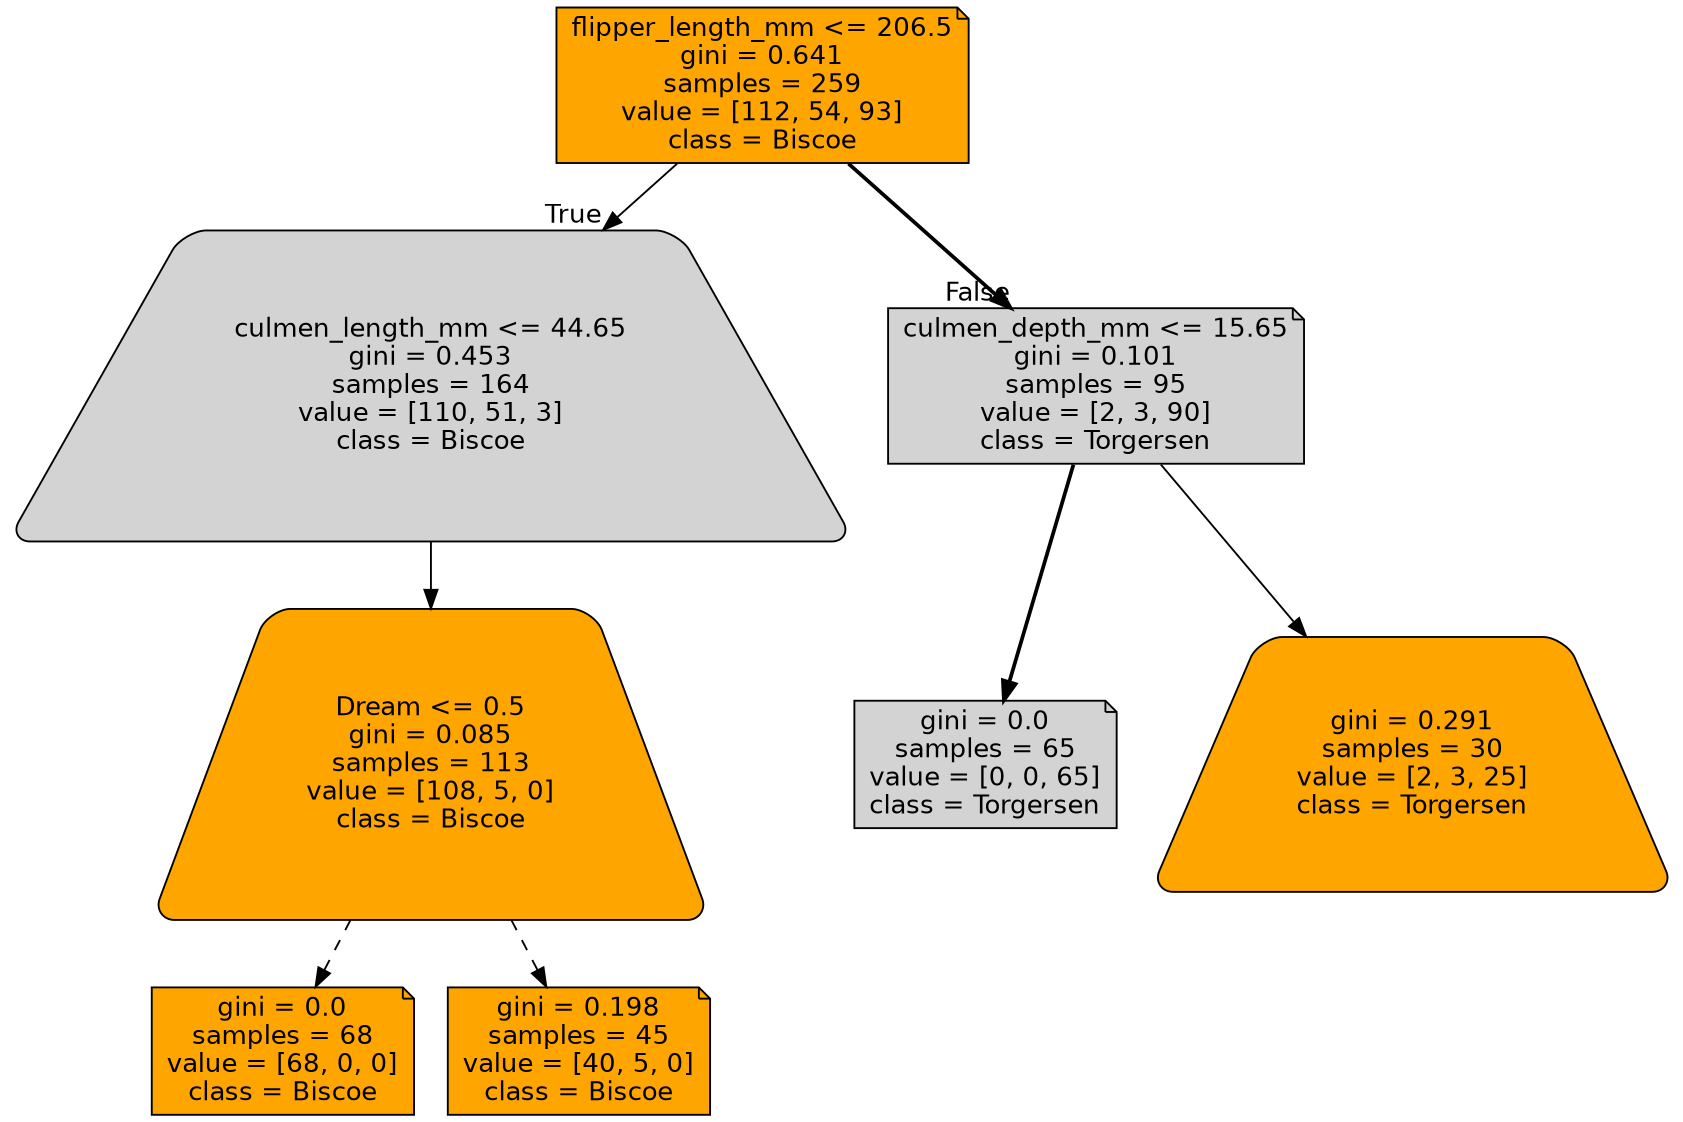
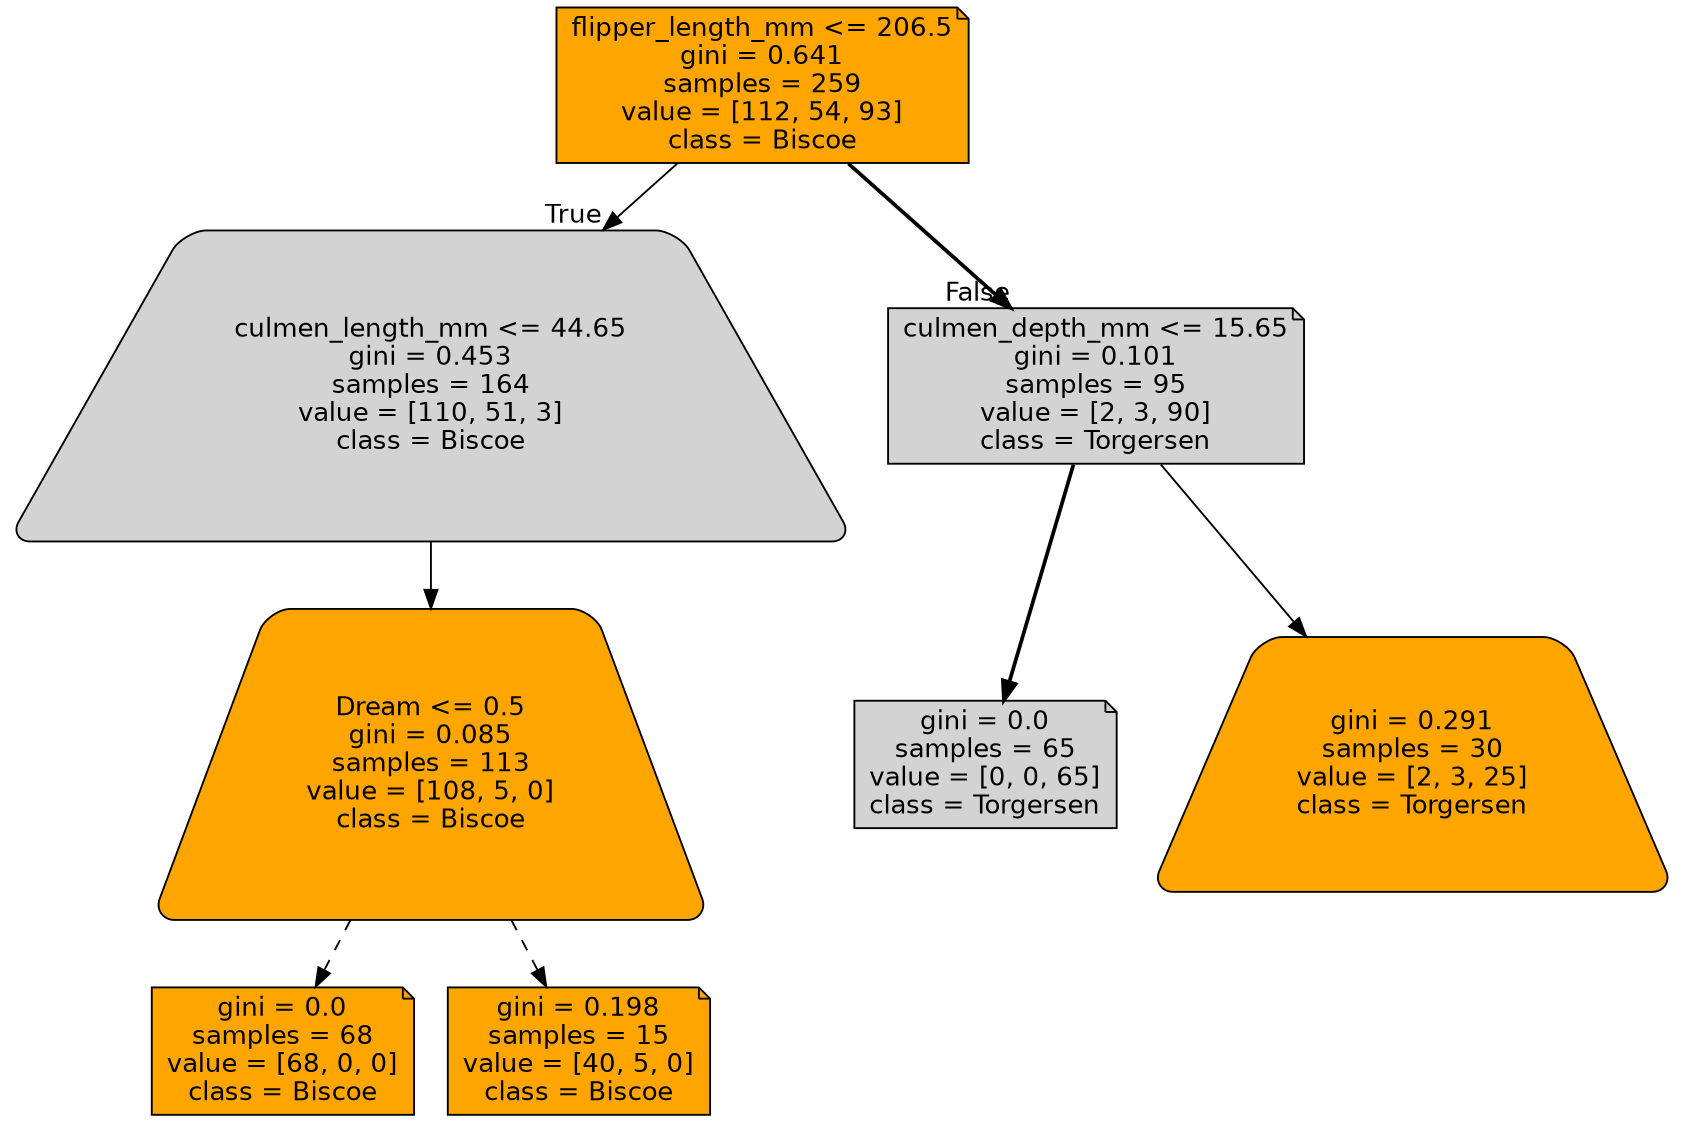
node "gini = 0.198 samples = 45 value = [40, 5, 0] class = Biscoe": label "gini = 0.198 samples = 45 value = [40, 5, 0] class = Biscoe" -> "gini = 0.198 samples = 15 value = [40, 5, 0] class = Biscoe"
